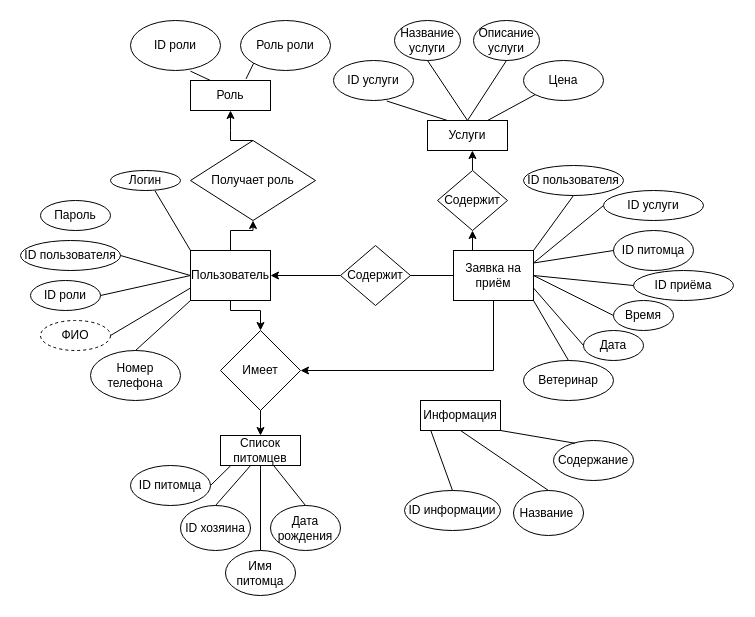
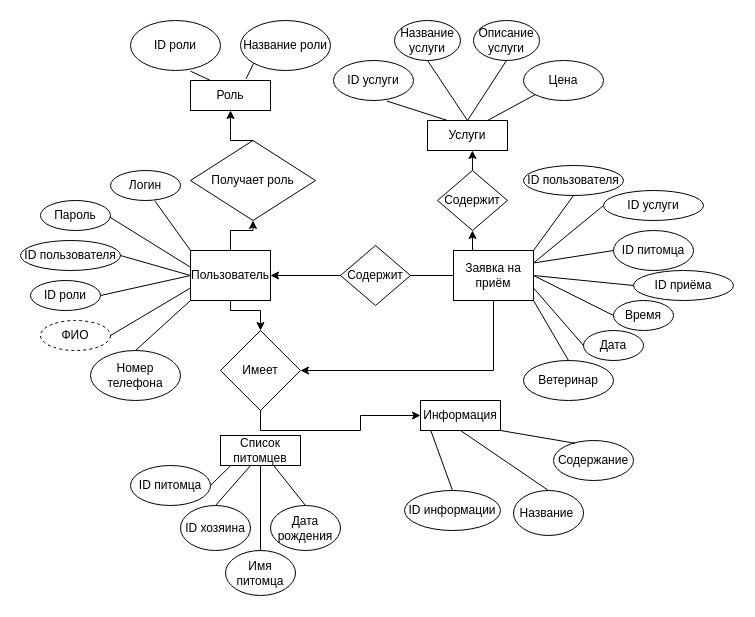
node "Роль роли": label "Роль роли" -> "Название роли"
node "Логин": size 70x20 -> 70x30
edge "Пароль" -- "Пользователь": added
edge "Имеет" -> "Список питомцев": now "Имеет" -> "Информация"
